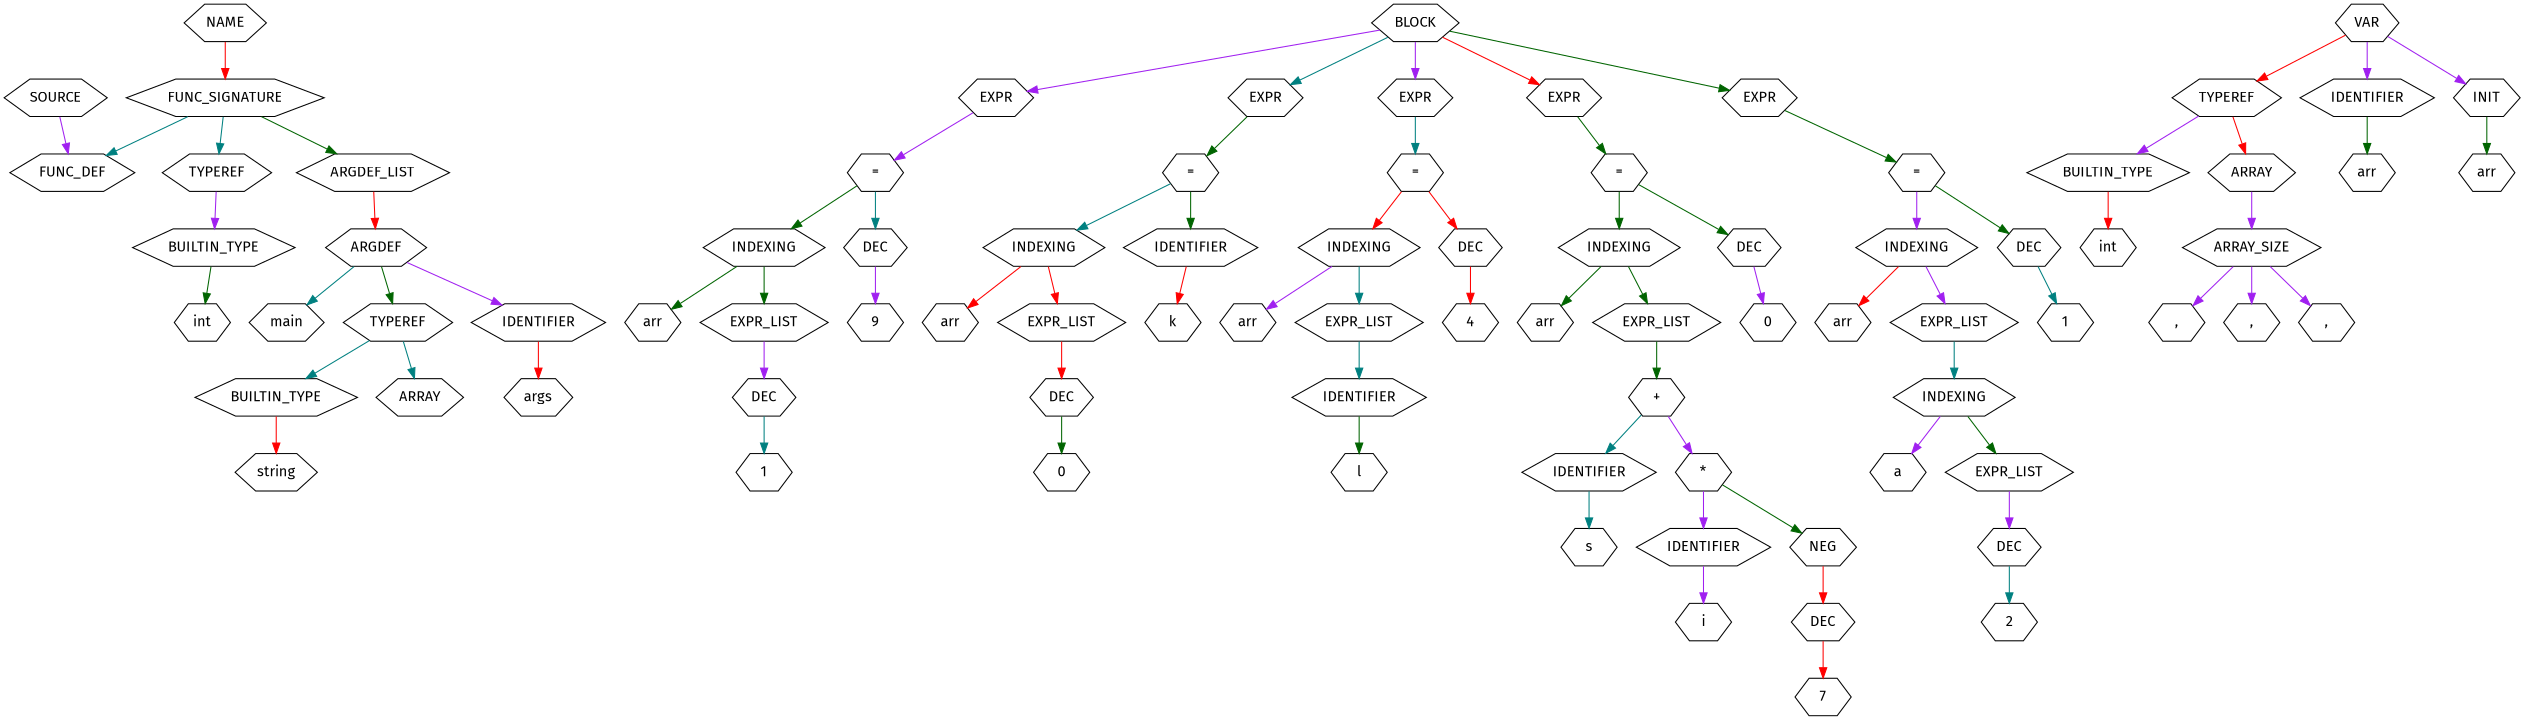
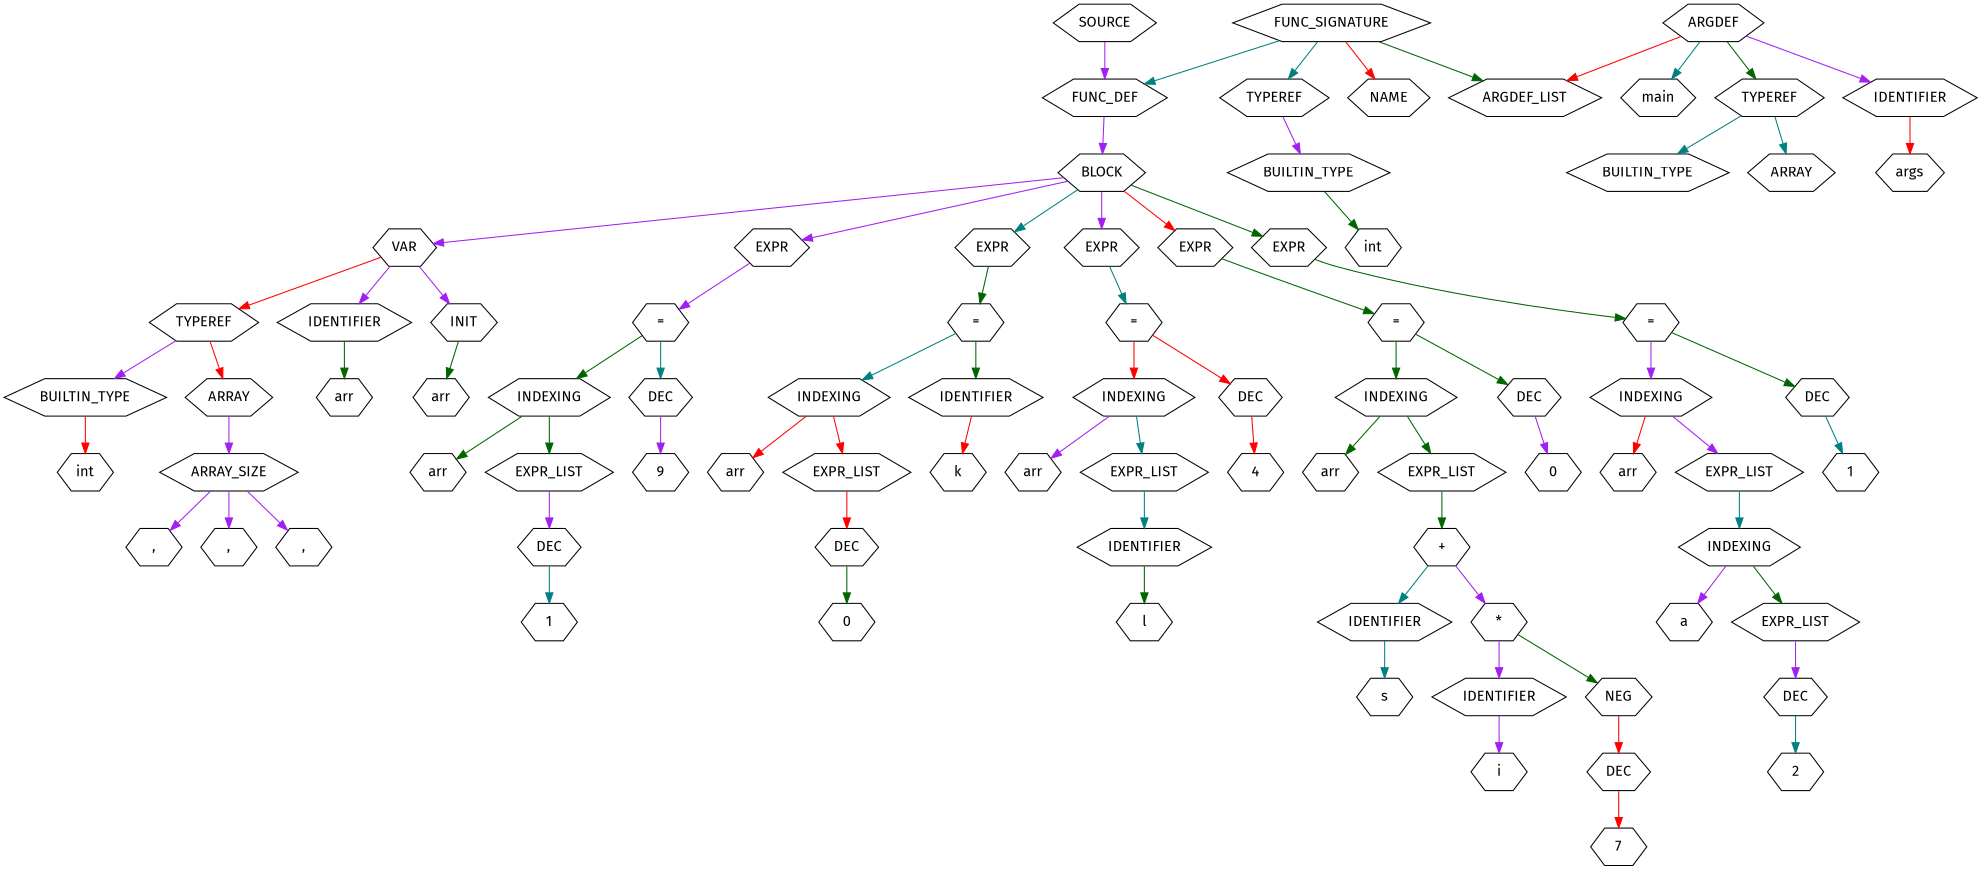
edge "NAME" -> "FUNC_SIGNATURE": reversed
edge "FUNC_DEF" -> "BLOCK": added
edge "ARGDEF_LIST" -> "ARGDEF": reversed
edge "BLOCK" -> "VAR": added
node "string": removed
